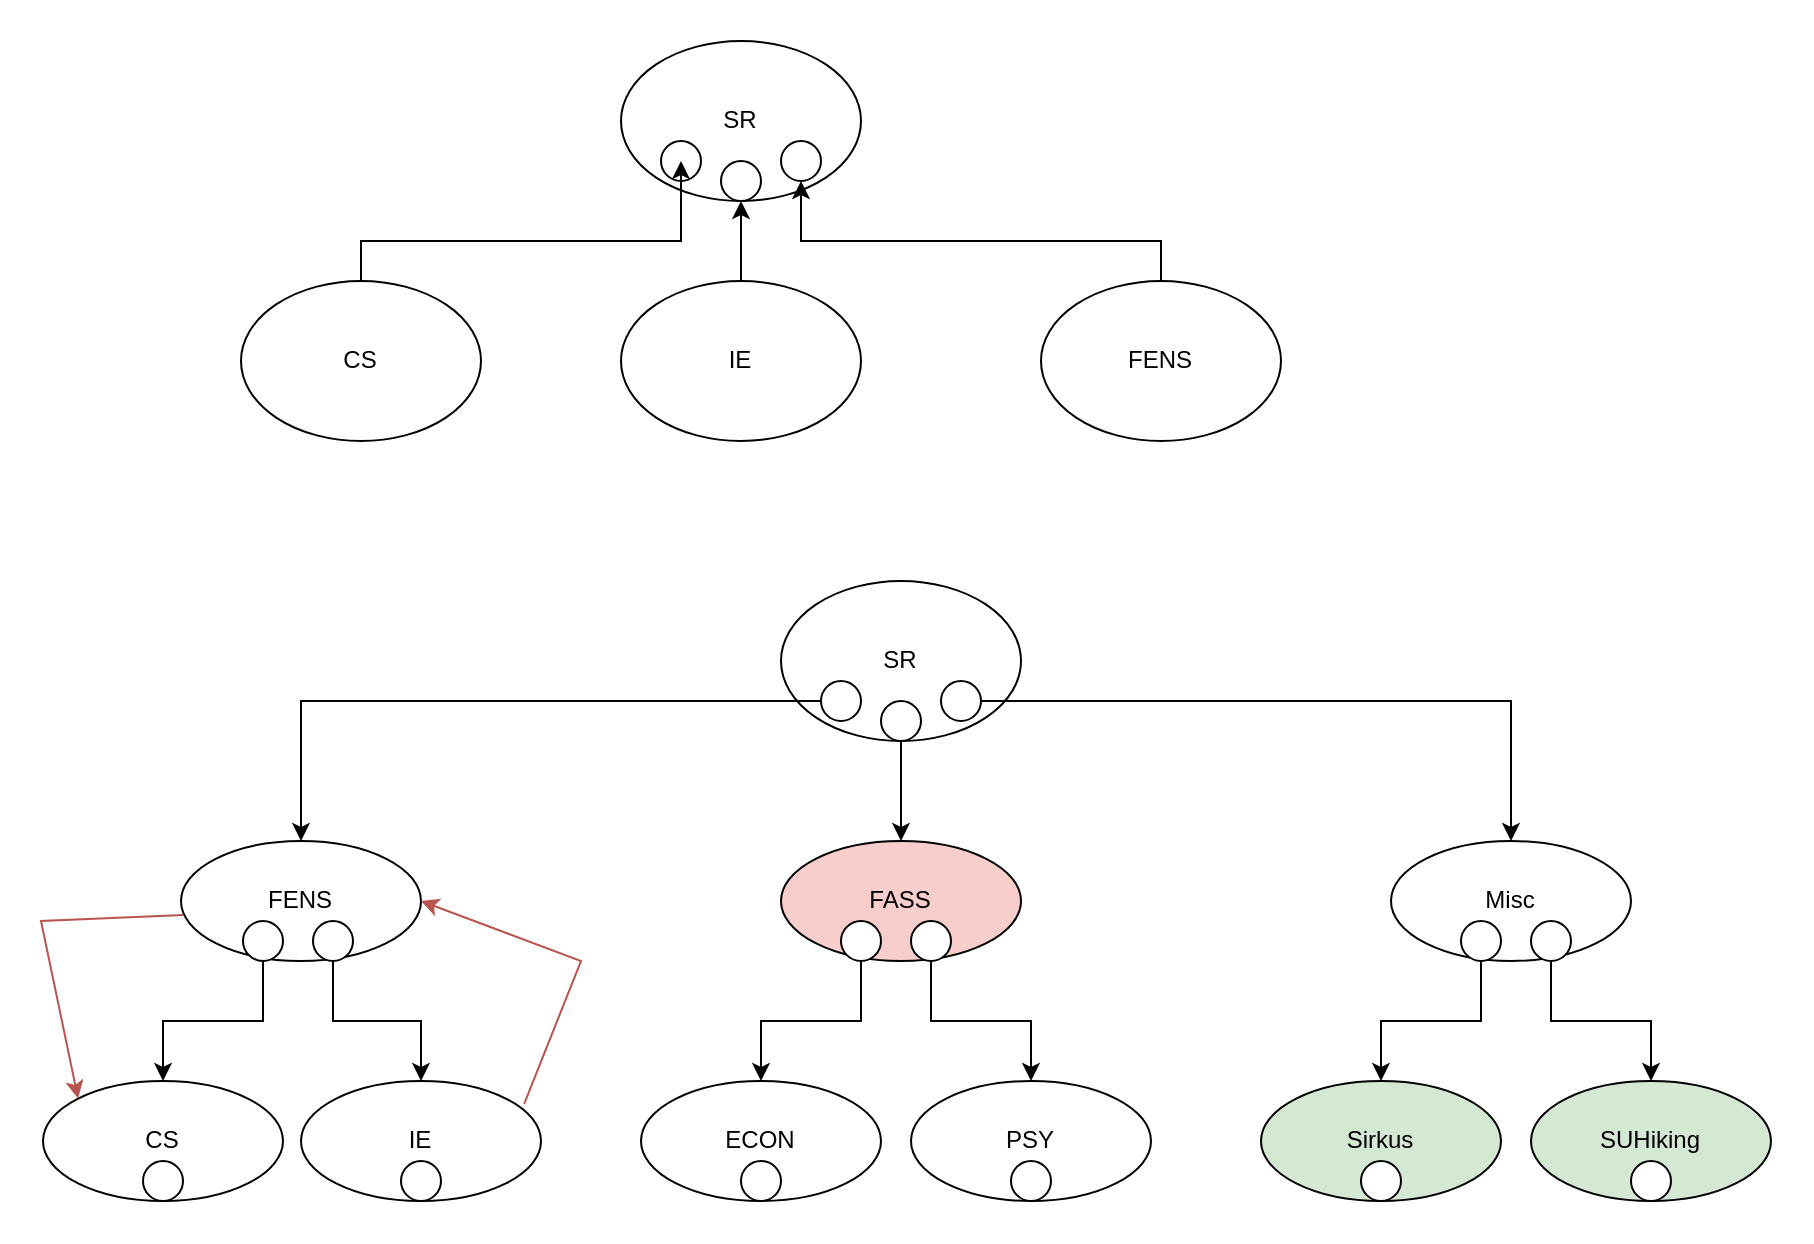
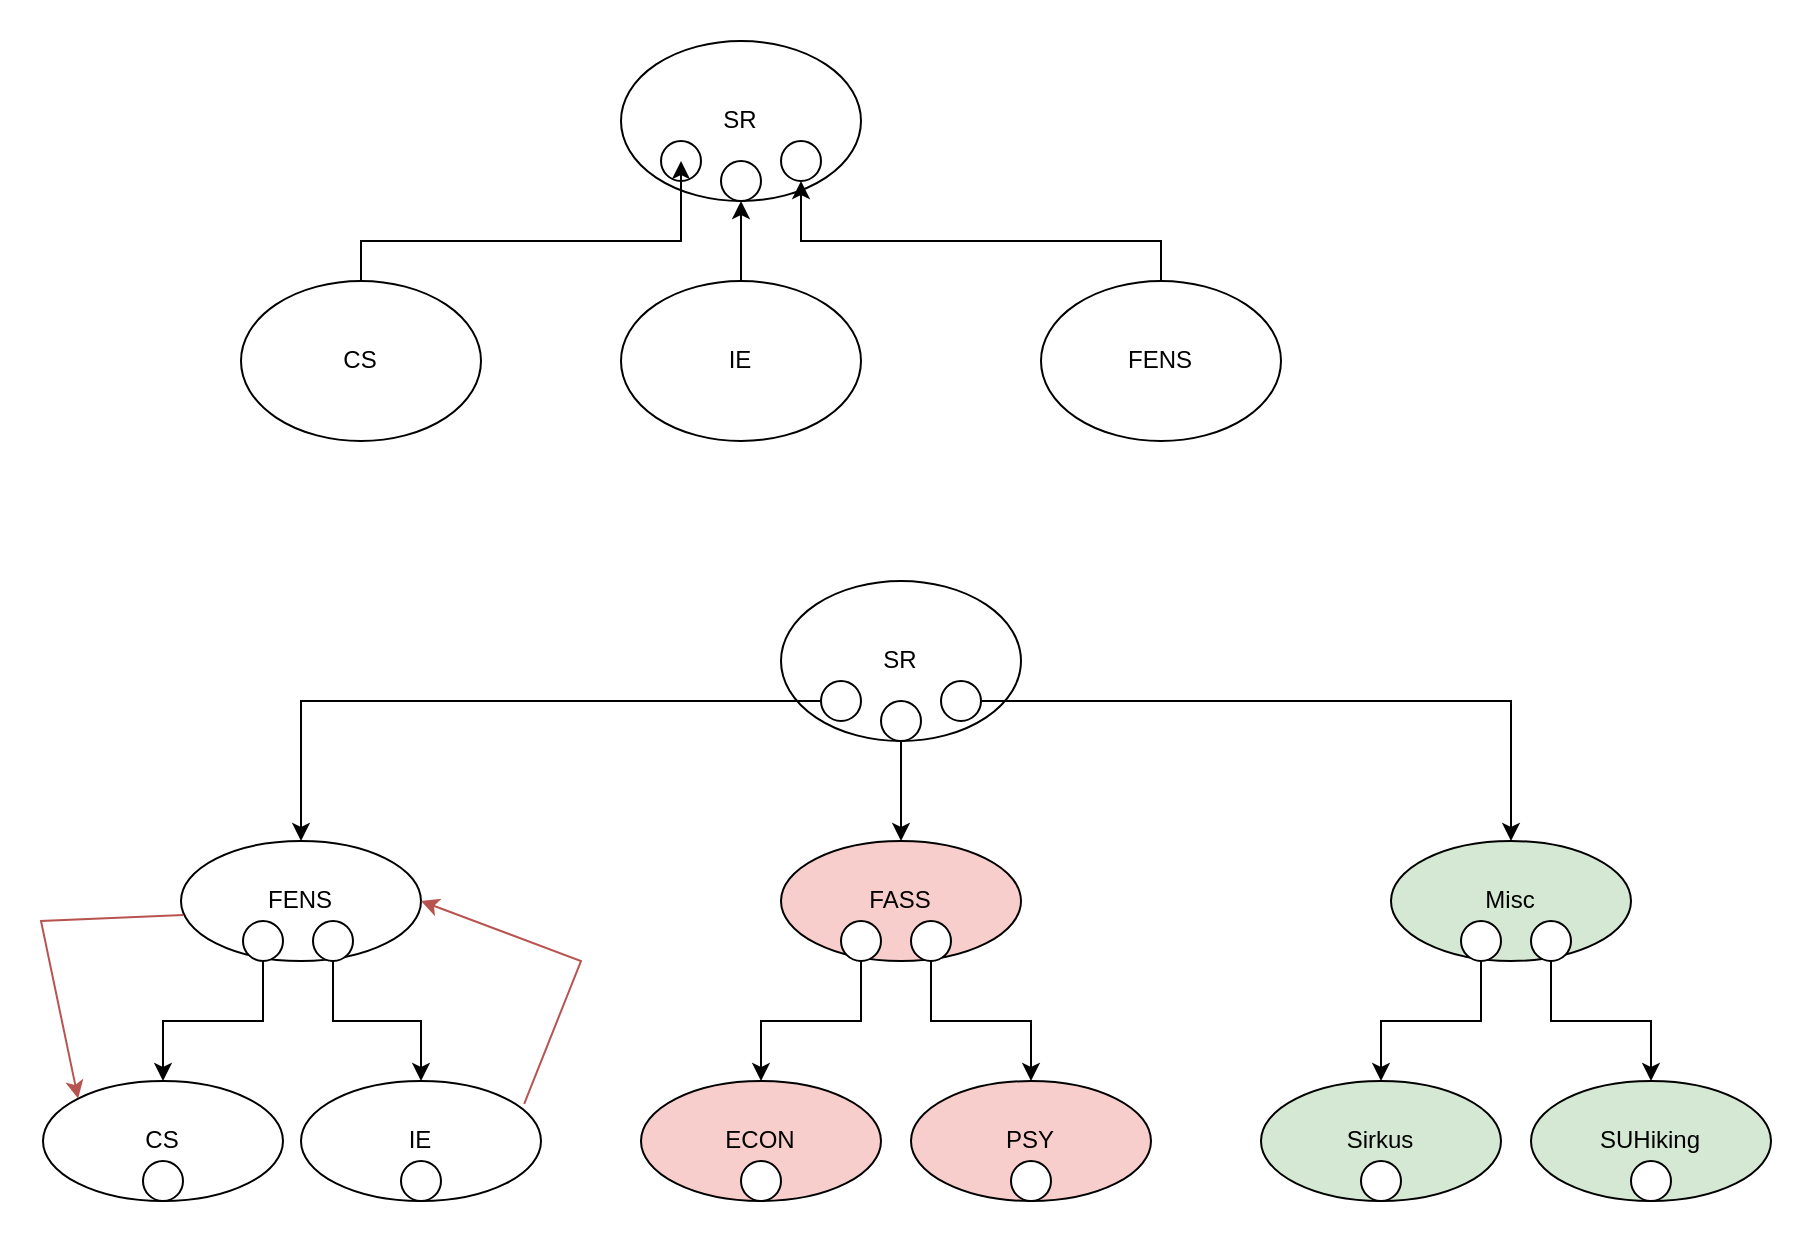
node "Misc": fillcolor #ffffff -> #d5e8d4
node "ECON": fillcolor #ffffff -> #f8cecc
node "PSY": fillcolor #ffffff -> #f8cecc
